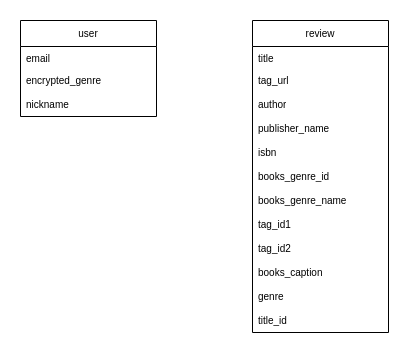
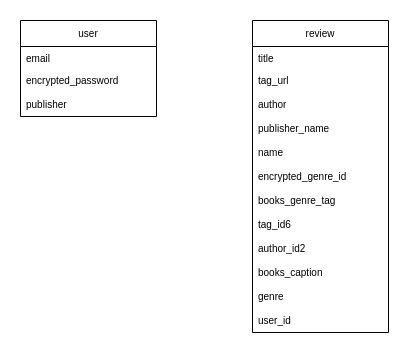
node "encrypted_genre": label "encrypted_genre" -> "encrypted_password"
node "nickname": label "nickname" -> "publisher"
node "isbn": label "isbn" -> "name"
node "books_genre_id": label "books_genre_id" -> "encrypted_genre_id"
node "books_genre_name": label "books_genre_name" -> "books_genre_tag"
node "tag_id1": label "tag_id1" -> "tag_id6"
node "tag_id2": label "tag_id2" -> "author_id2"
node "title_id": label "title_id" -> "user_id"
